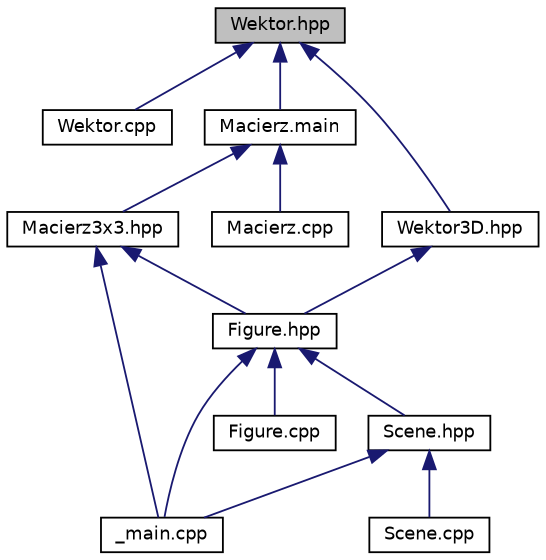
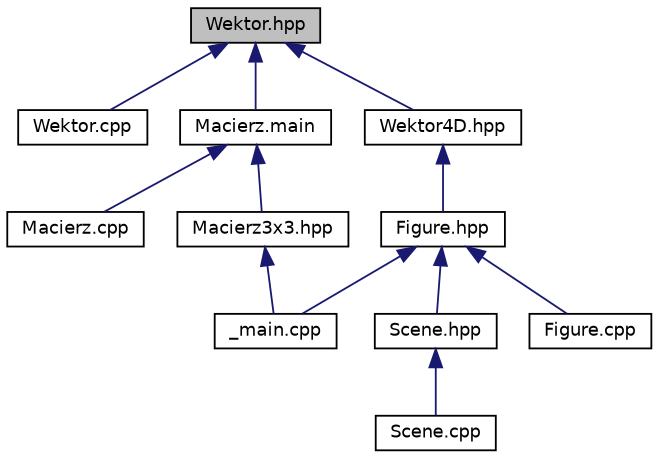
node "Wektor3D.hpp": label "Wektor3D.hpp" -> "Wektor4D.hpp"
edge "Figure.hpp" -> "Macierz3x3.hpp": removed
edge "_main.cpp" -> "Scene.hpp": removed
